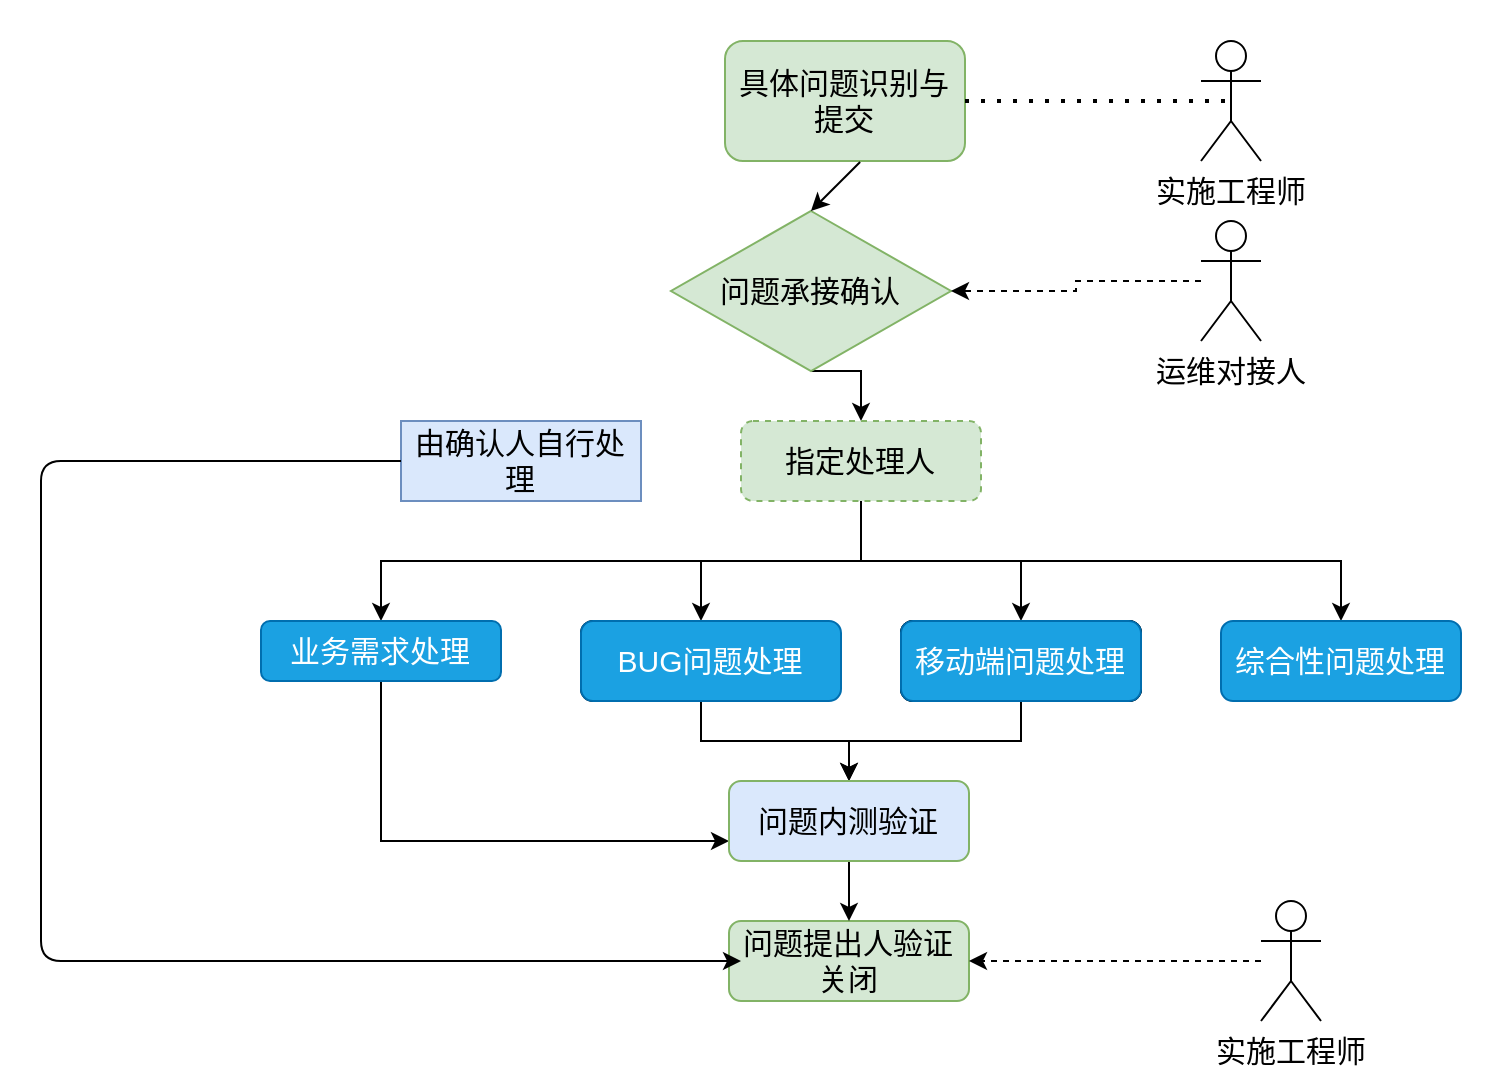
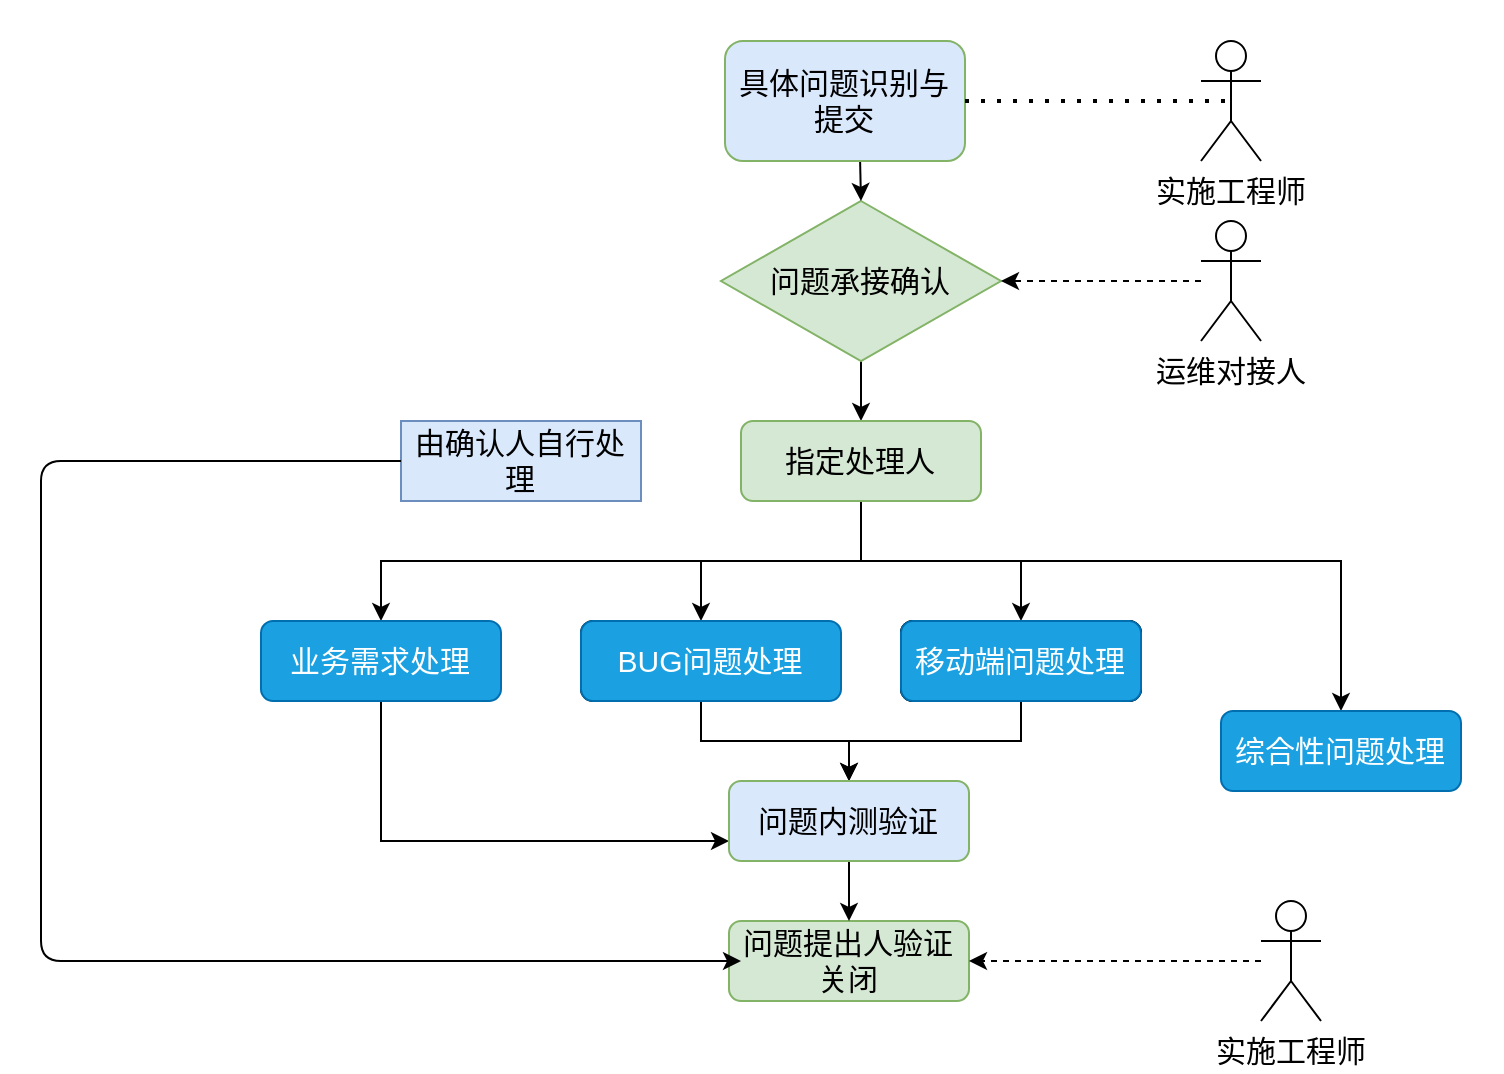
node "具体问题识别与提交": fillcolor #d5e8d4 -> #dae8fc
node "问题承接确认": moved (811, 291) -> (861, 281)
node "指定处理人": style dashed -> solid
node "业务需求处理": size 240x60 -> 240x80
node "综合性问题处理": moved (1341, 661) -> (1341, 751)
